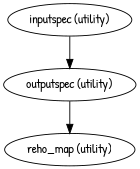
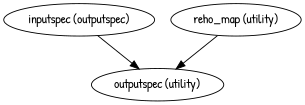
node "inputspec (utility)": label "inputspec (utility)" -> "inputspec (outputspec)"
edge "outputspec (utility)" -> "reho_map (utility)": reversed
